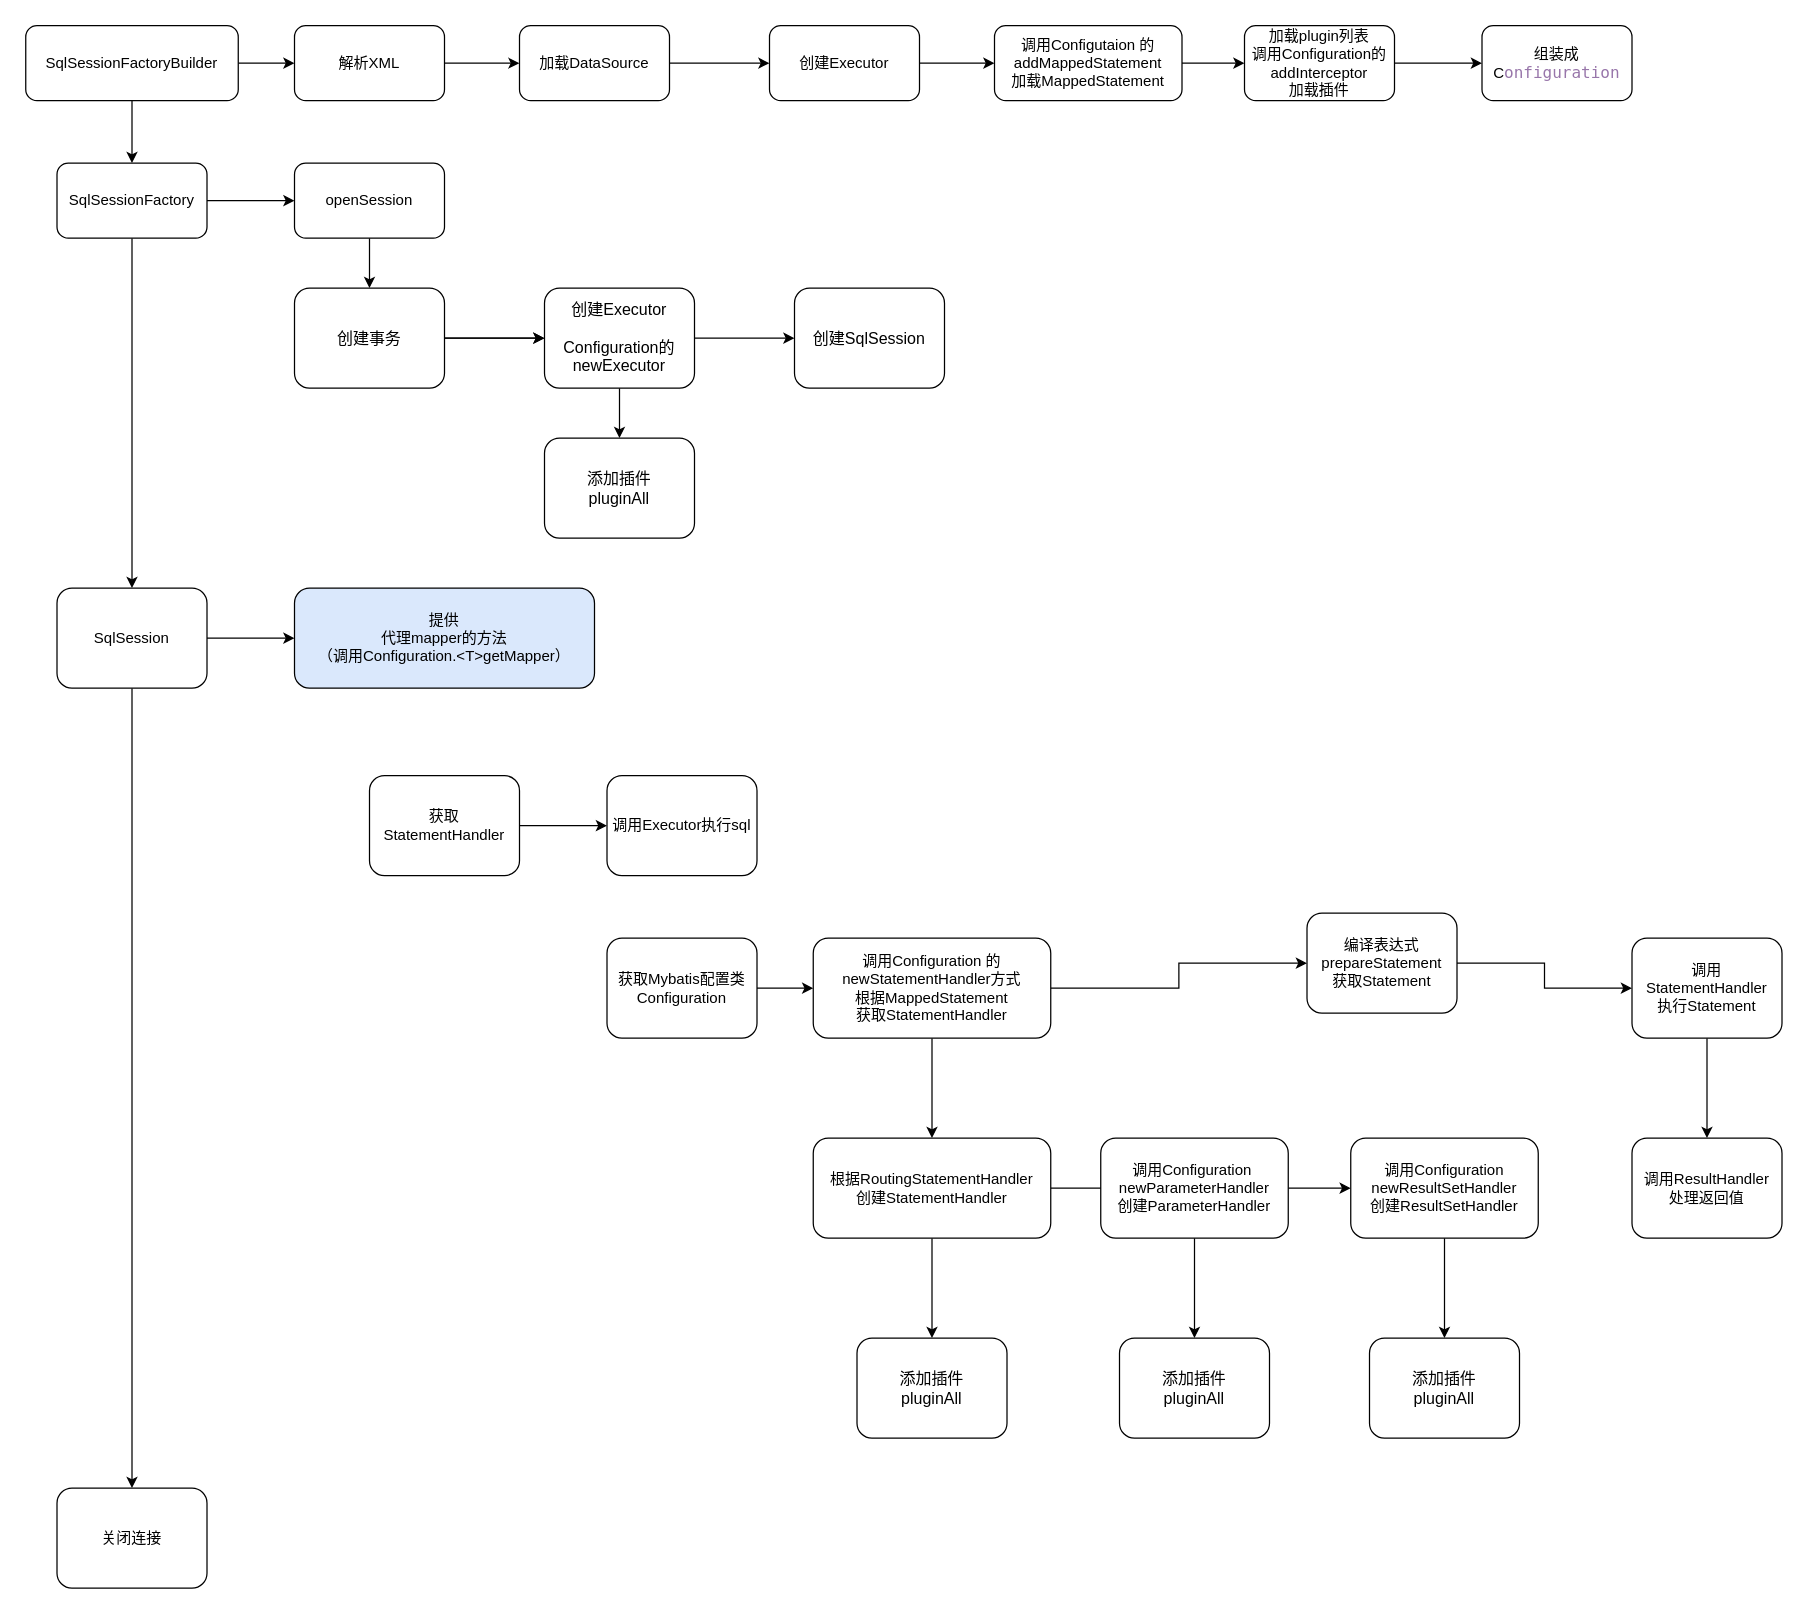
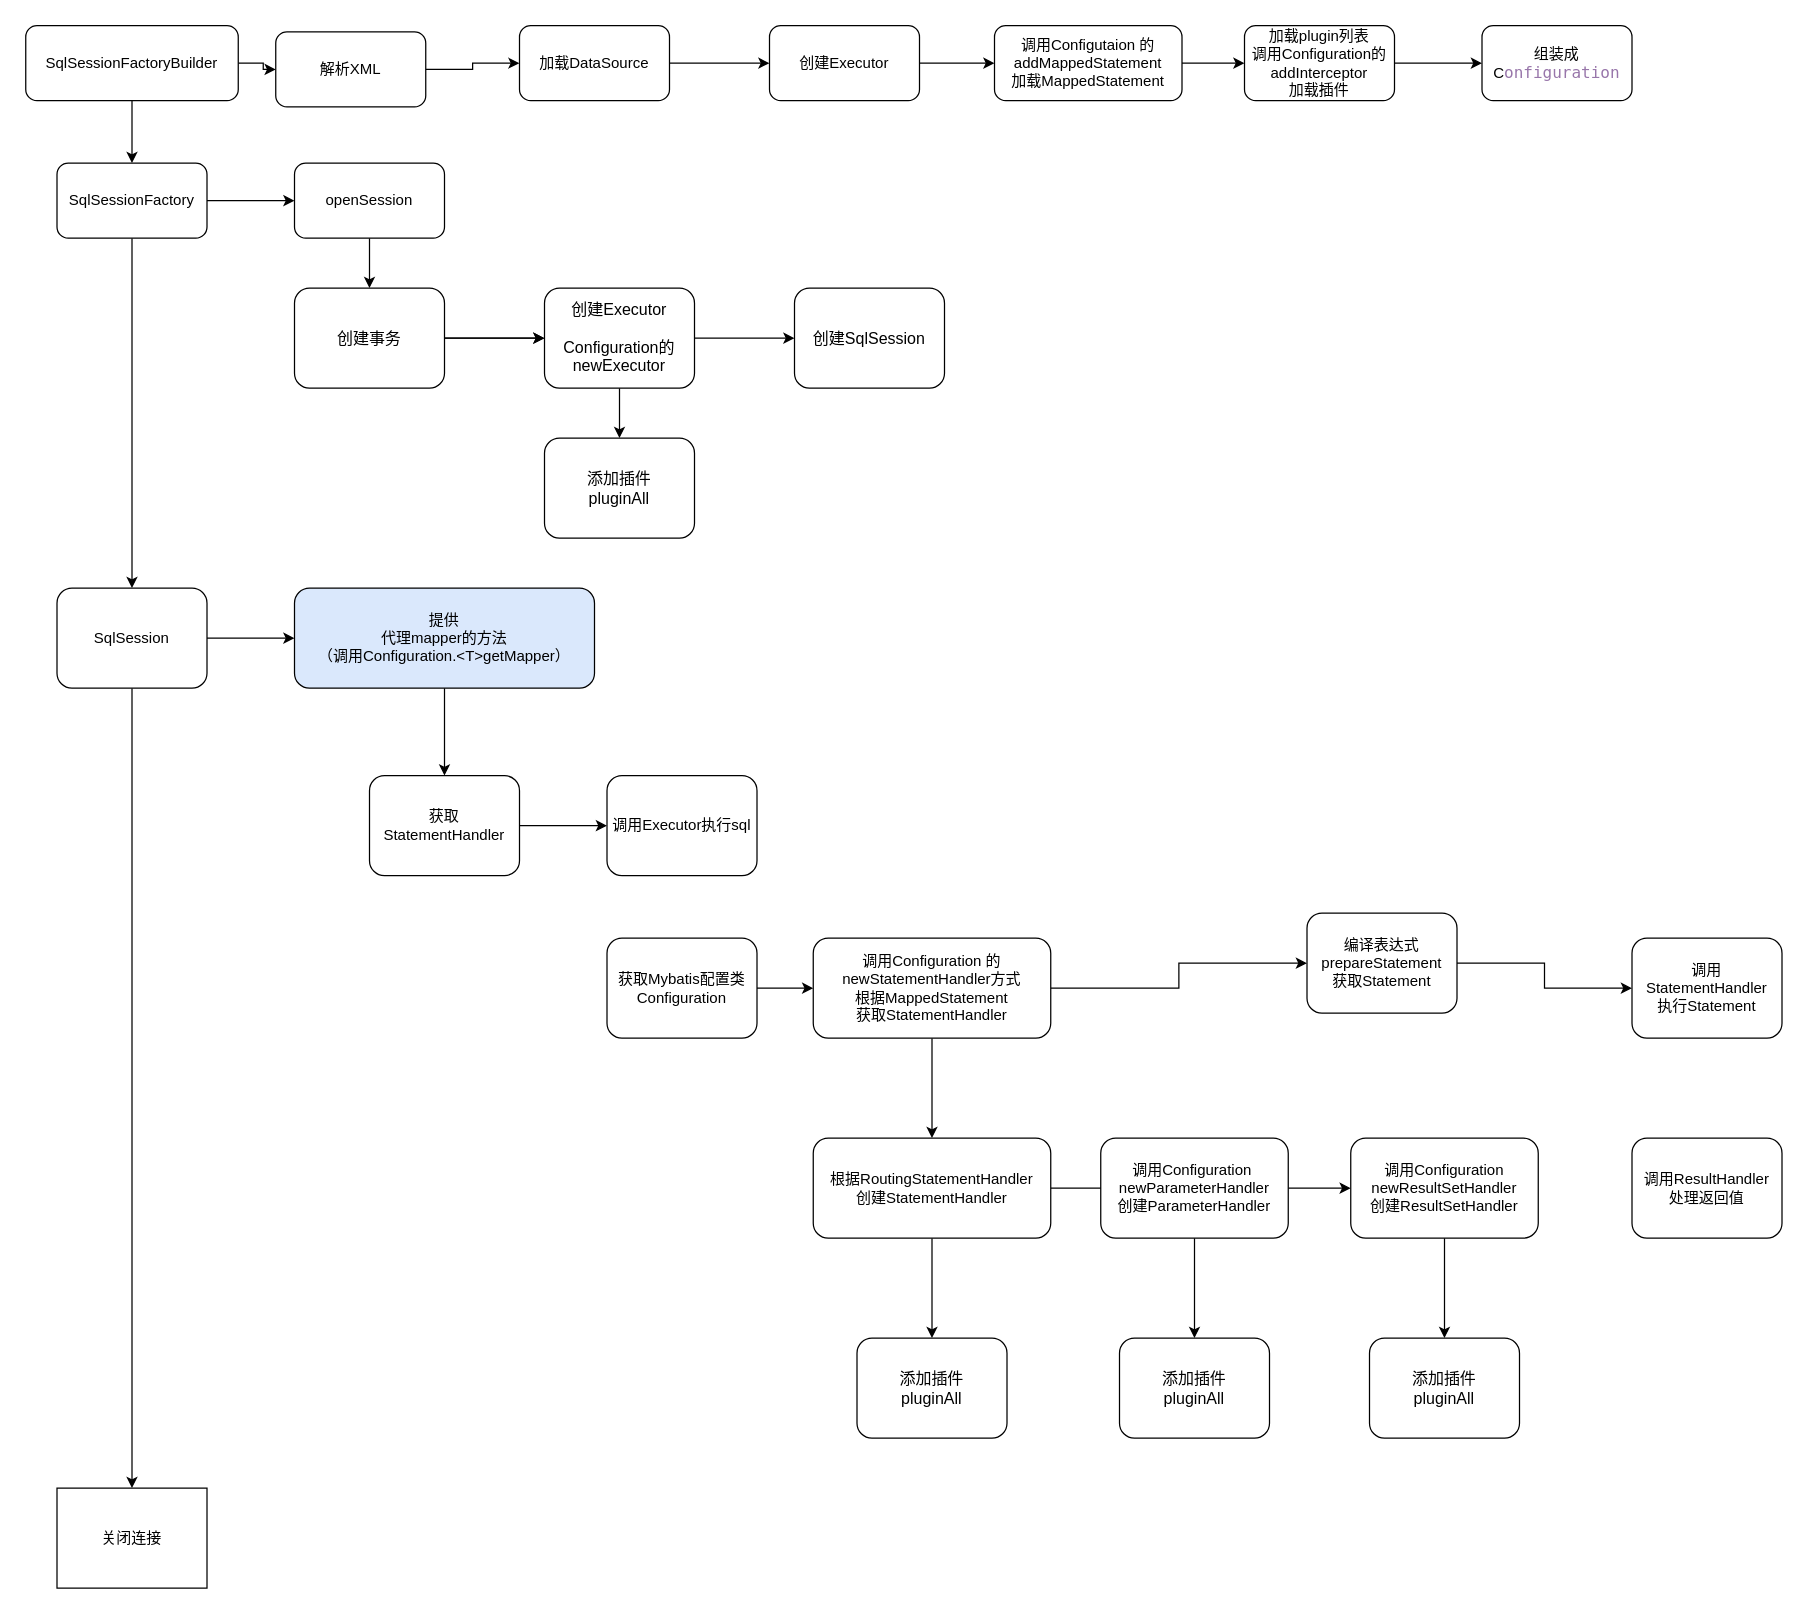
node "解析XML": moved (369, 63) -> (351, 69)
edge "提供 代理mapper的方法 （调用Configuration.<T>getMapper）" -> "获取StatementHandler": added
edge "调用StatementHandler 执行Statement" -> "调用ResultHandler 处理返回值": removed
node "关闭连接": shape rounded rectangle -> rectangle
